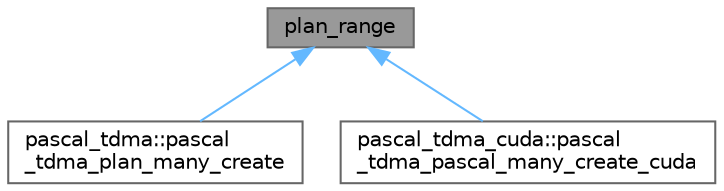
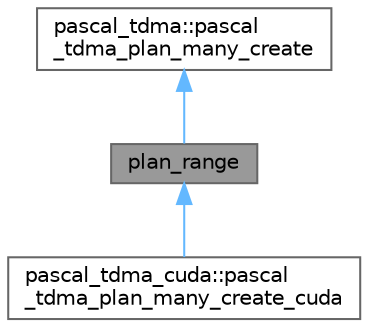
edge "pascal_tdma::pascal _tdma_plan_many_create" -> "plan_range": reversed
node "pascal_tdma_cuda::pascal _tdma_pascal_many_create_cuda": label "pascal_tdma_cuda::pascal _tdma_pascal_many_create_cuda" -> "pascal_tdma_cuda::pascal _tdma_plan_many_create_cuda"
